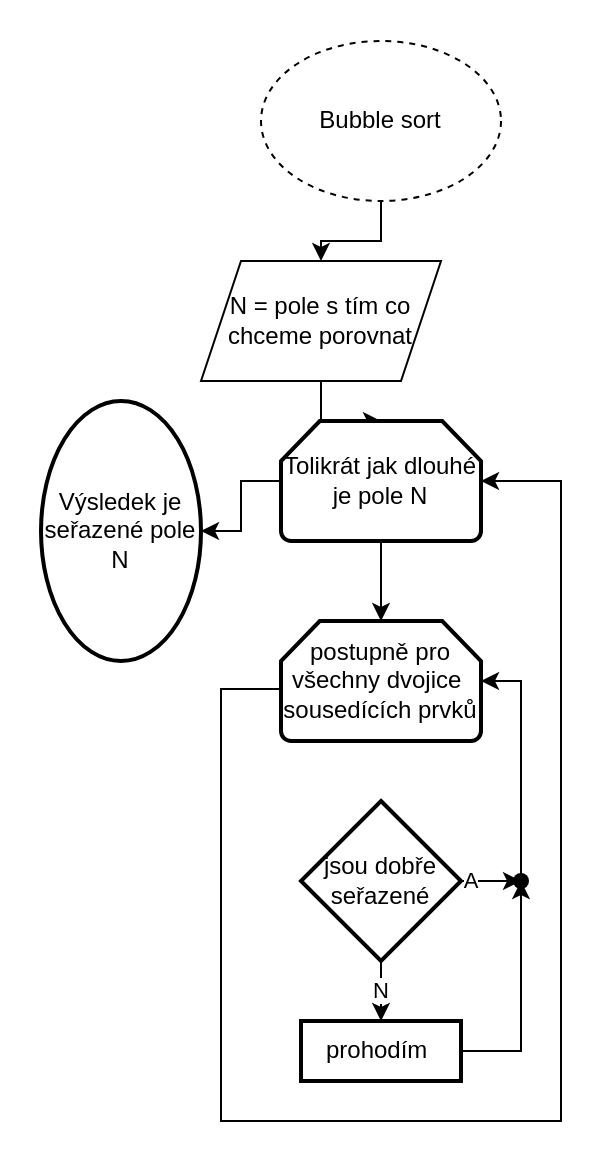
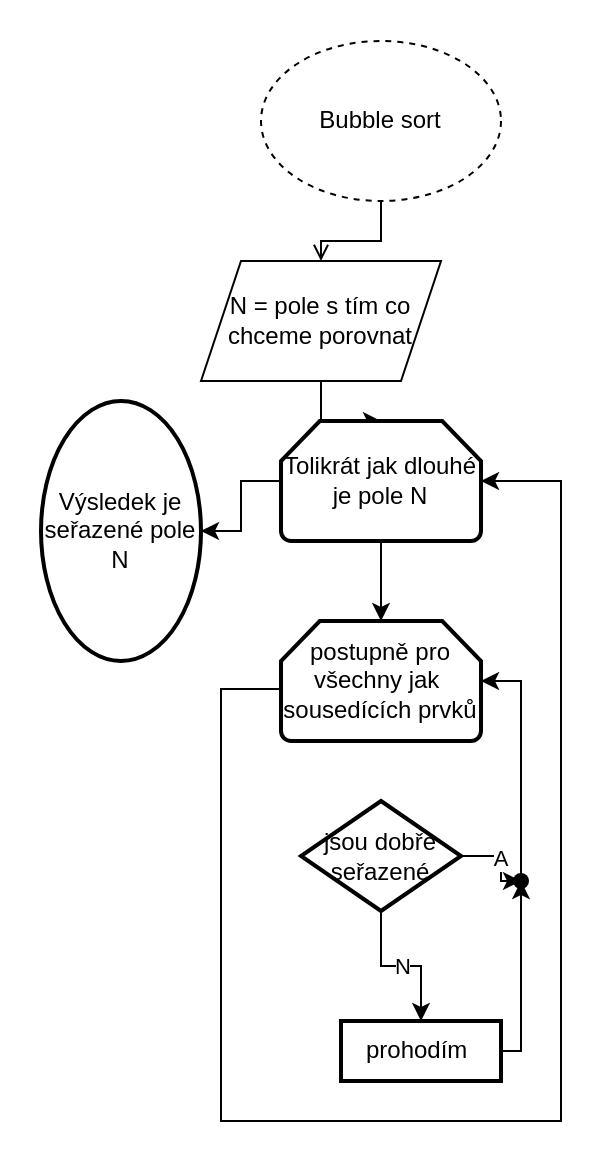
edge "Bubble sort" -> "N = pole s tím co chceme porovnat": arrowhead classic -> open
node "postupně pro všechny dvojice sousedících prvků": label "postupně pro všechny dvojice sousedících prvků" -> "postupně pro všechny jak sousedících prvků"
node "jsou dobře seřazené": size 160x160 -> 160x110
node "prohodím": moved (381, 1051) -> (421, 1051)
